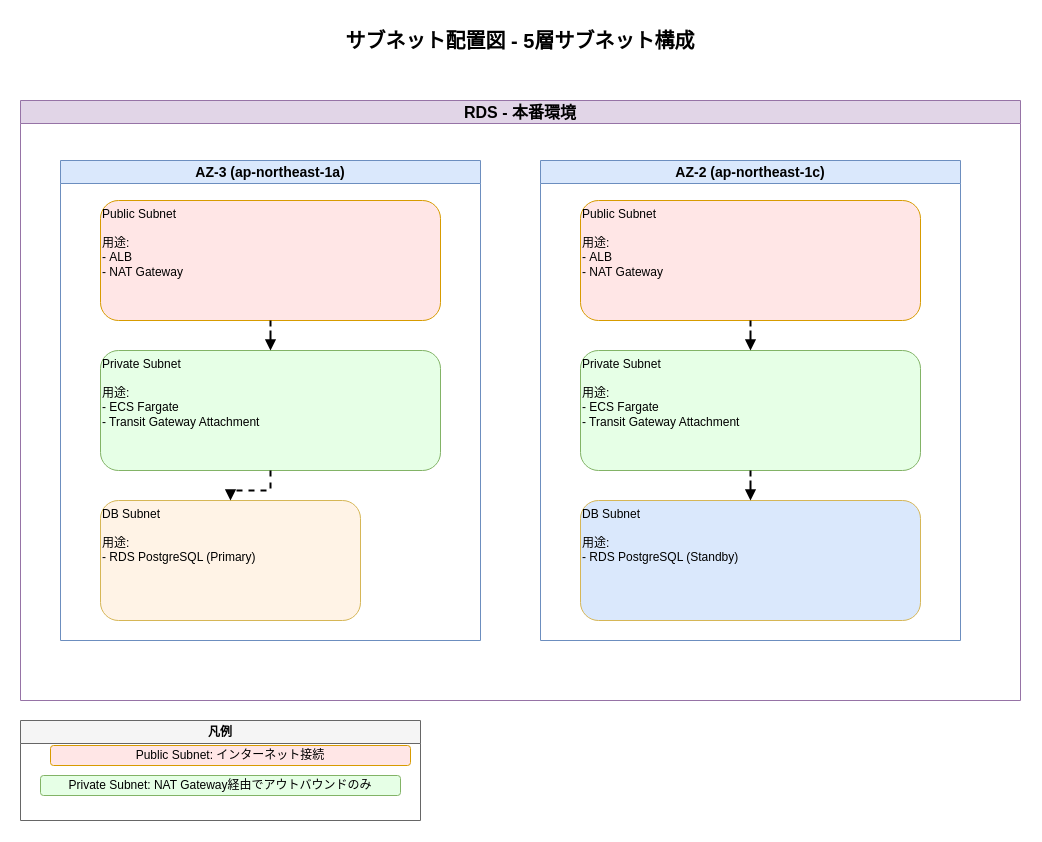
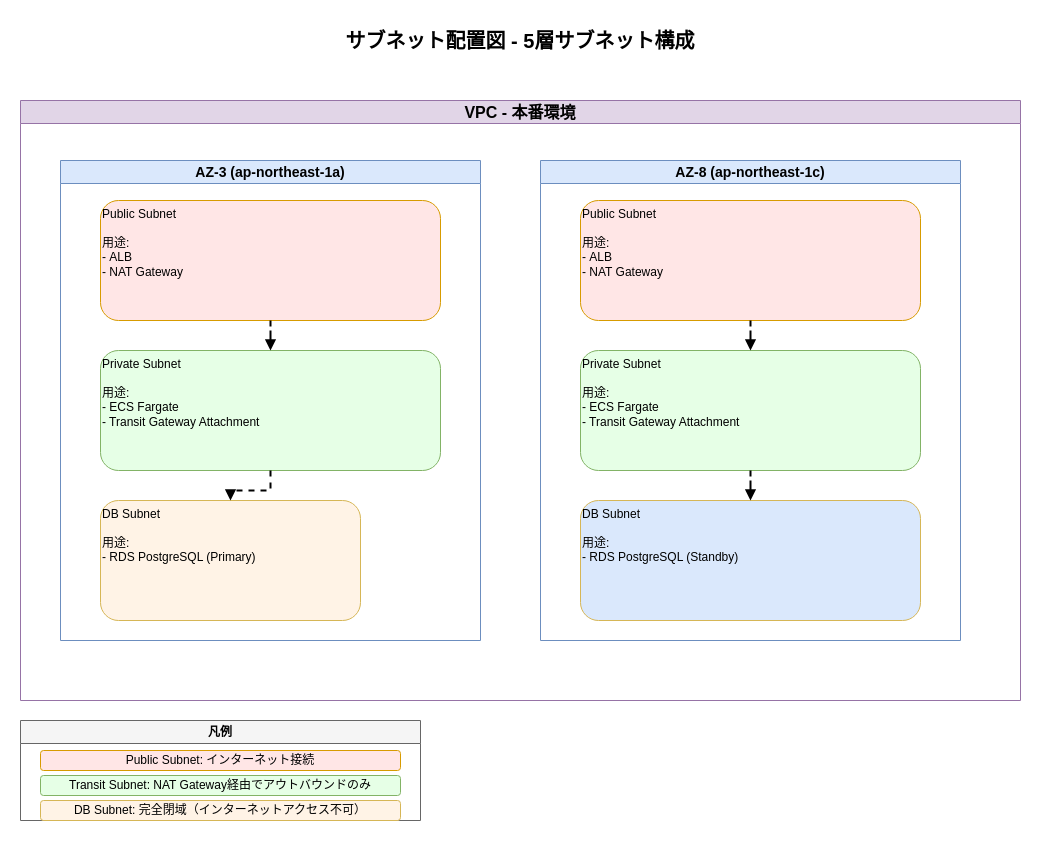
node "RDS - 本番環境": label "RDS - 本番環境" -> "VPC - 本番環境"
node "AZ-2 (ap-northeast-1c)": label "AZ-2 (ap-northeast-1c)" -> "AZ-8 (ap-northeast-1c)"
node "Public Subnet: インターネット接続": moved (231, 756) -> (221, 761)
node "Private Subnet: NAT Gateway経由でアウトバウンドのみ": label "Private Subnet: NAT Gateway経由でアウトバウンドのみ" -> "Transit Subnet: NAT Gateway経由でアウトバウンドのみ"
node "DB Subnet: 完全閉域（インターネットアクセス不可）": added
